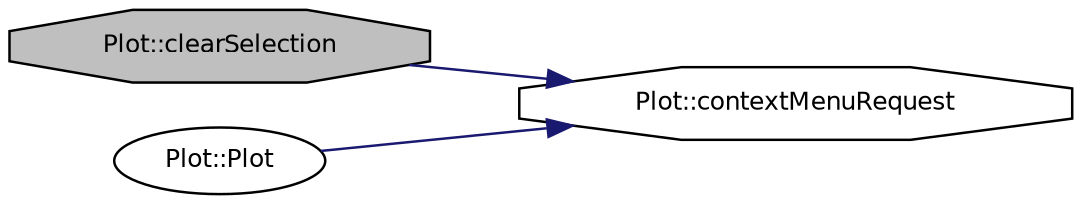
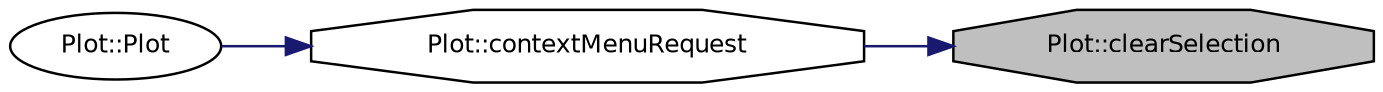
edge "Plot::clearSelection" -> "Plot::contextMenuRequest": reversed
